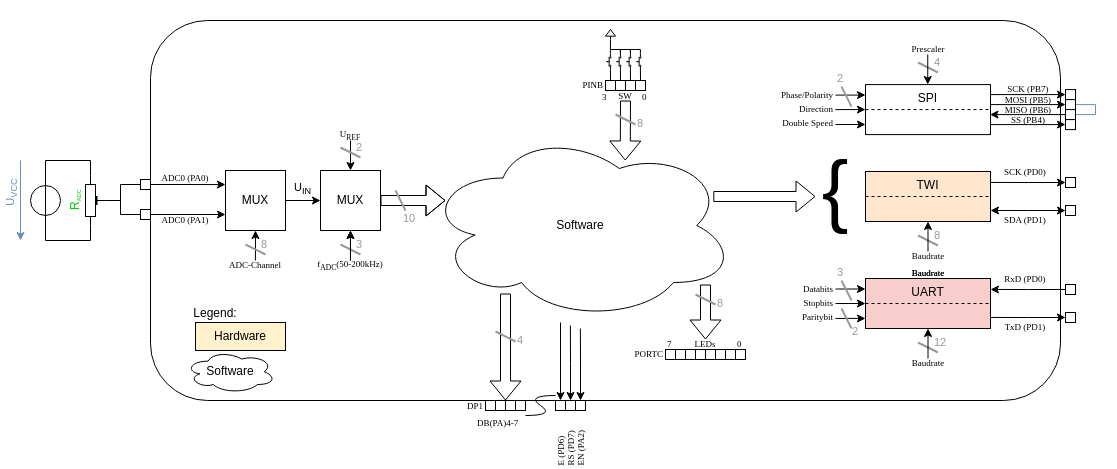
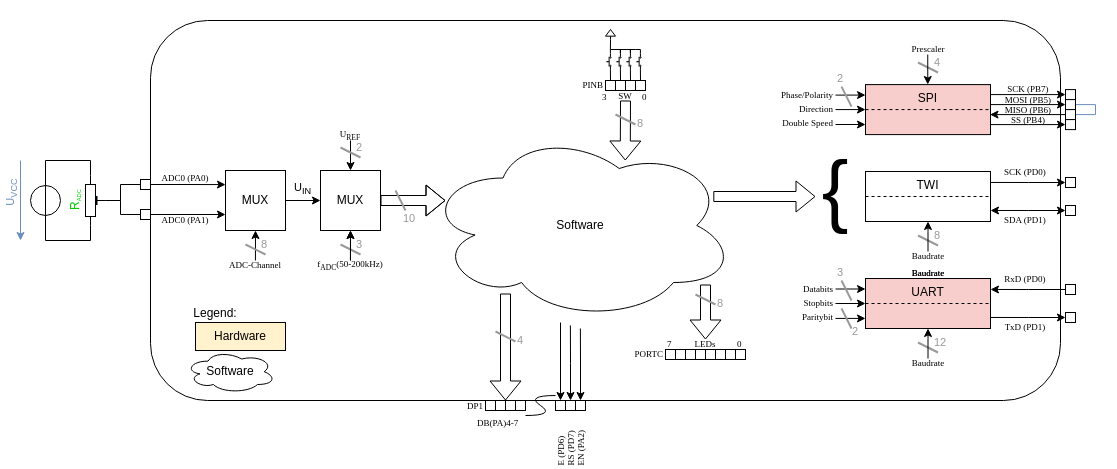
node "SPI": fillcolor #ffffff -> #f8cecc
node "TWI": fillcolor #ffe6cc -> #ffffff
